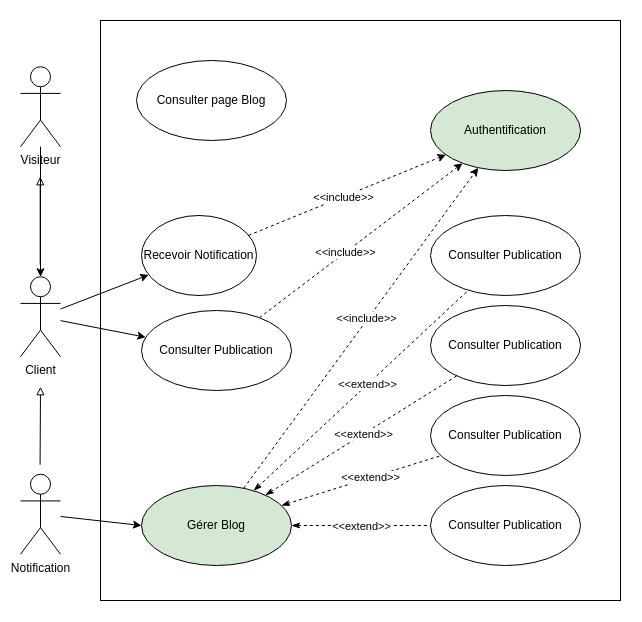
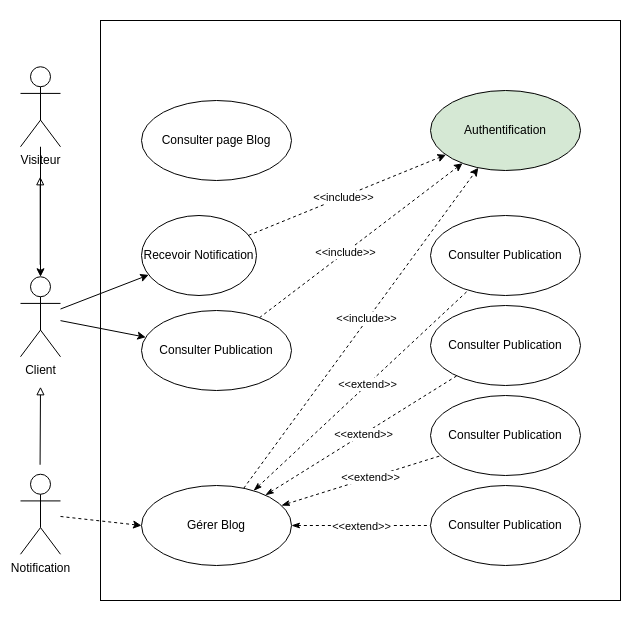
node "Consulter page Blog": moved (212, 101) -> (217, 141)
edge "Notification" -> "Gérer Blog": style solid -> dashed
node "Gérer Blog": fillcolor #d5e8d4 -> #ffffff
